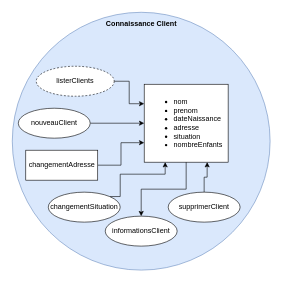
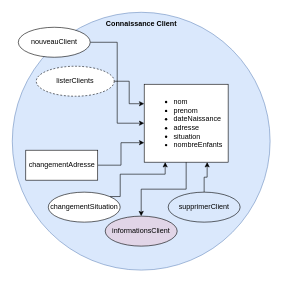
node "nouveauClient": moved (54, 123) -> (54, 42)
node "supprimerClient": fillcolor #ffffff -> #dae8fc
node "informationsClient": fillcolor #ffffff -> #e1d5e7
